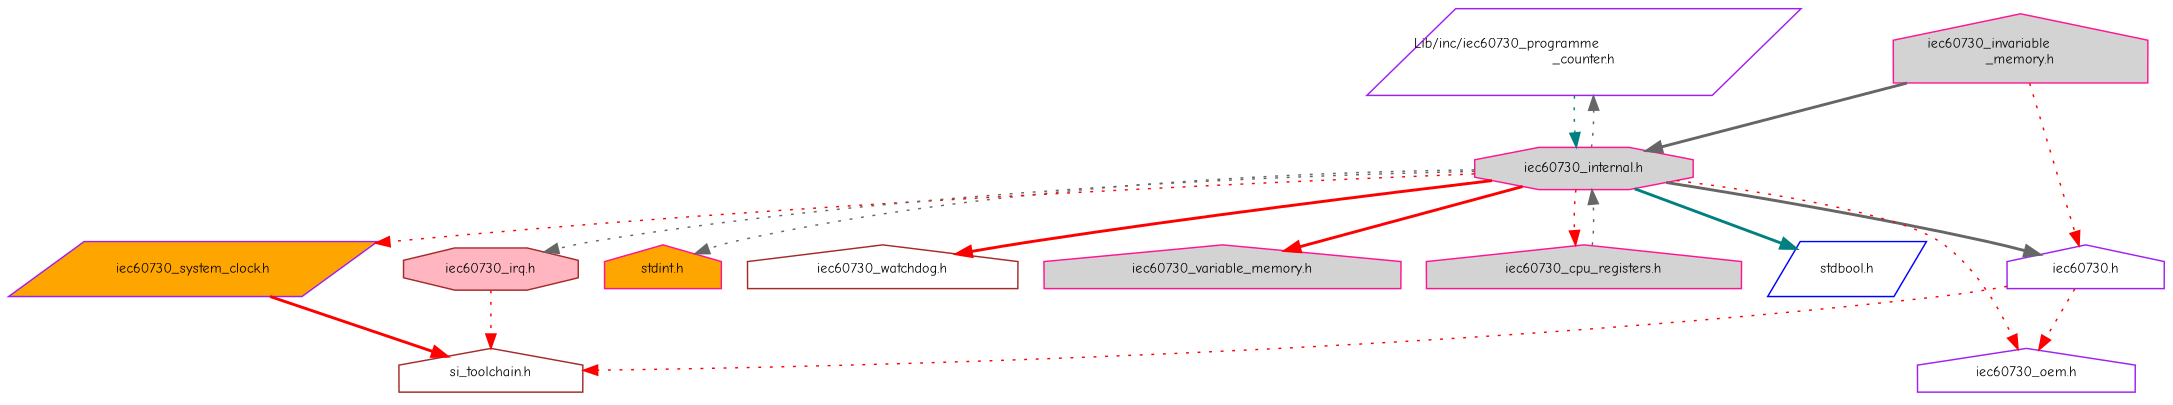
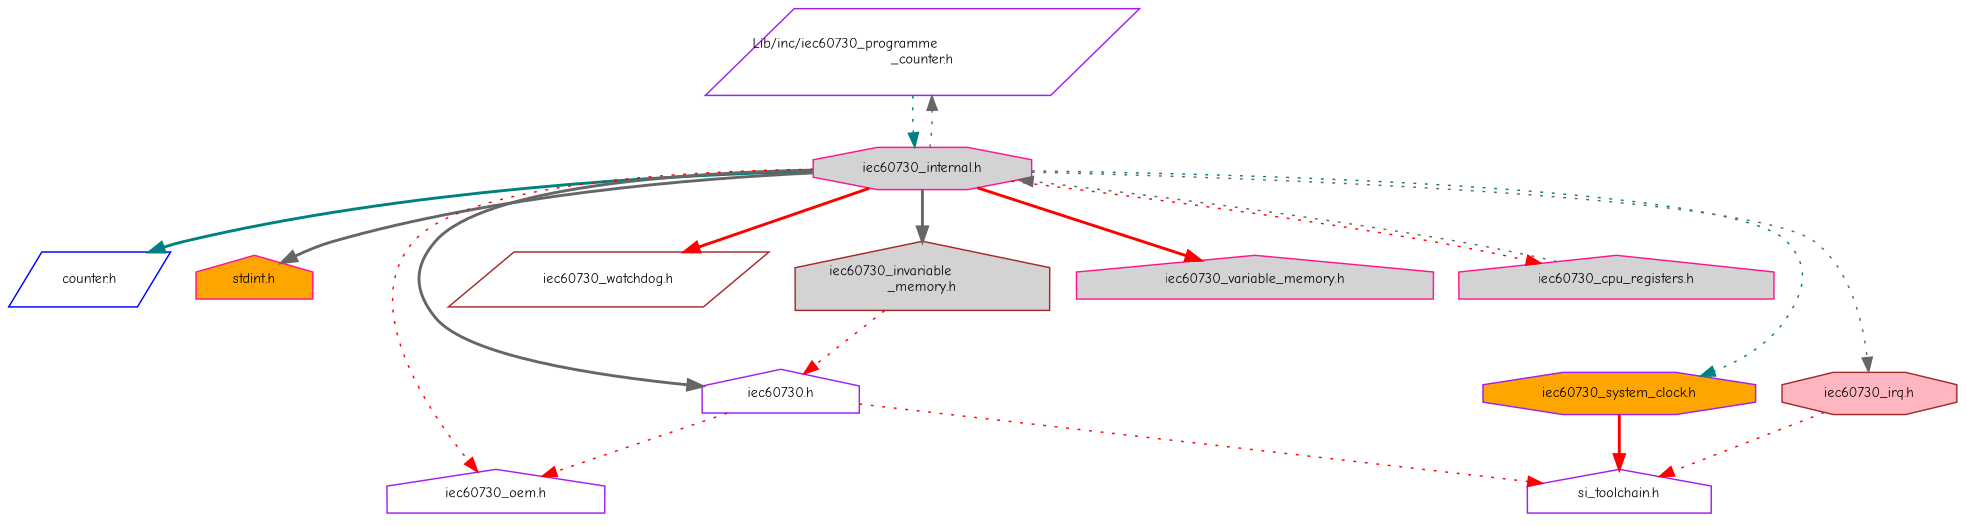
node "iec60730_invariable _memory.h": color deeppink -> brown
edge "iec60730_invariable _memory.h" -> "iec60730_internal.h": reversed
edge "iec60730_internal.h" -> "stdint.h": style dotted -> bold
edge "iec60730_internal.h" -> "iec60730_system_clock.h": color red -> teal
node "iec60730_system_clock.h": shape parallelogram -> octagon
node "iec60730_watchdog.h": shape house -> parallelogram
node "stdbool.h": label "stdbool.h" -> "counter.h"
node "si_toolchain.h": color brown -> purple
